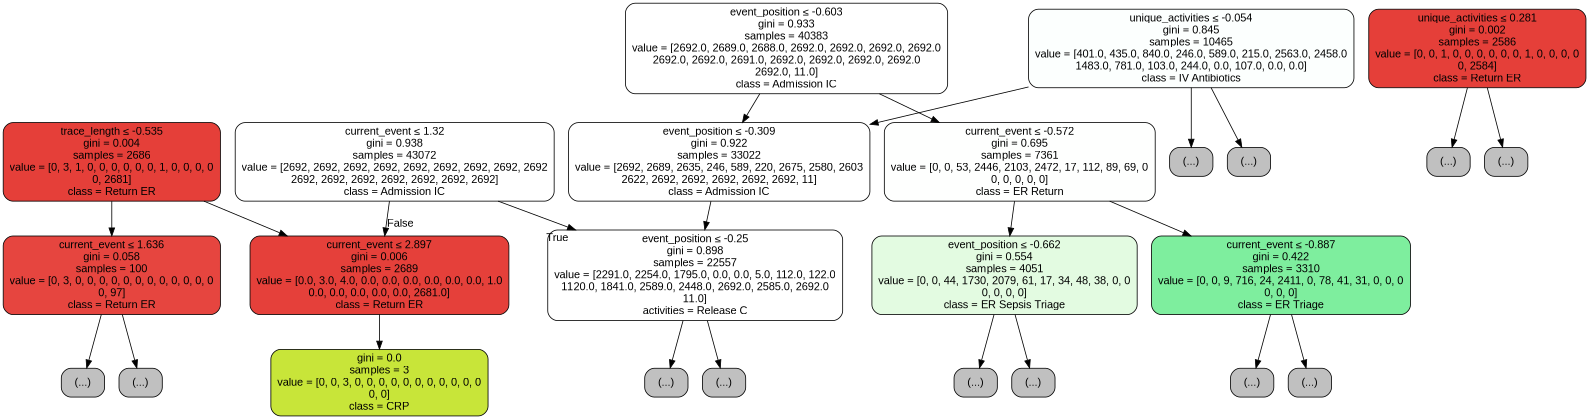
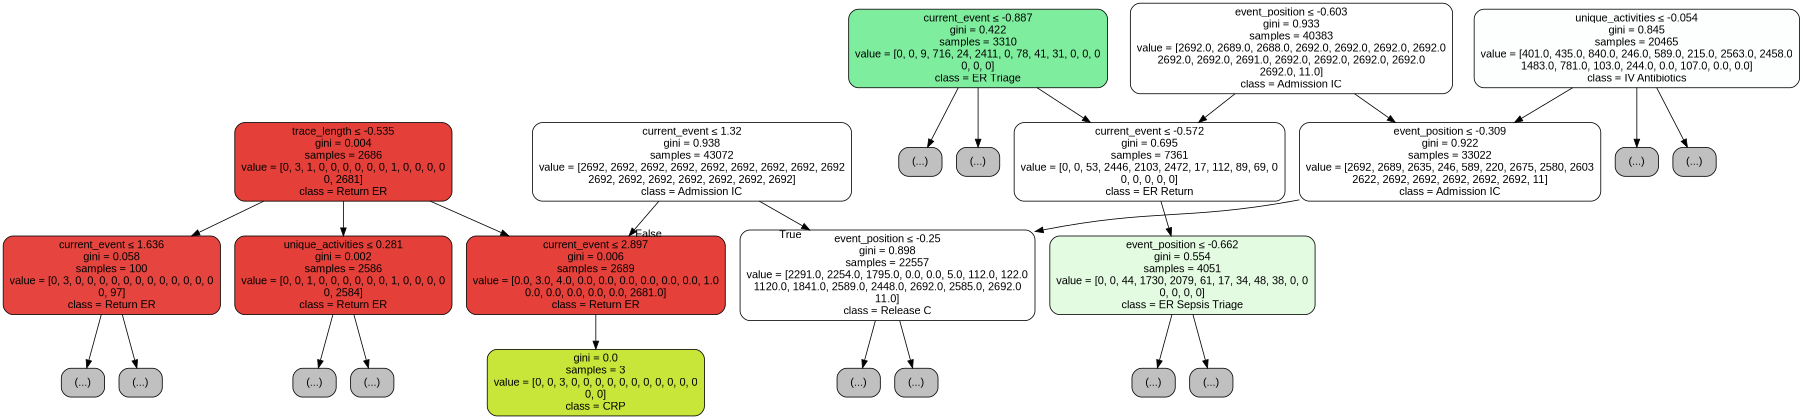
node "unique_activities ≤ -0.054": text "samples = 10465" -> "samples = 20465"
edge "trace_length ≤ -0.535" -> "unique_activities ≤ 0.281": added
edge "current_event ≤ -0.572" -> "current_event ≤ -0.887": reversed
node "event_position ≤ -0.25": text "activities = Release C" -> "class = Release C"
